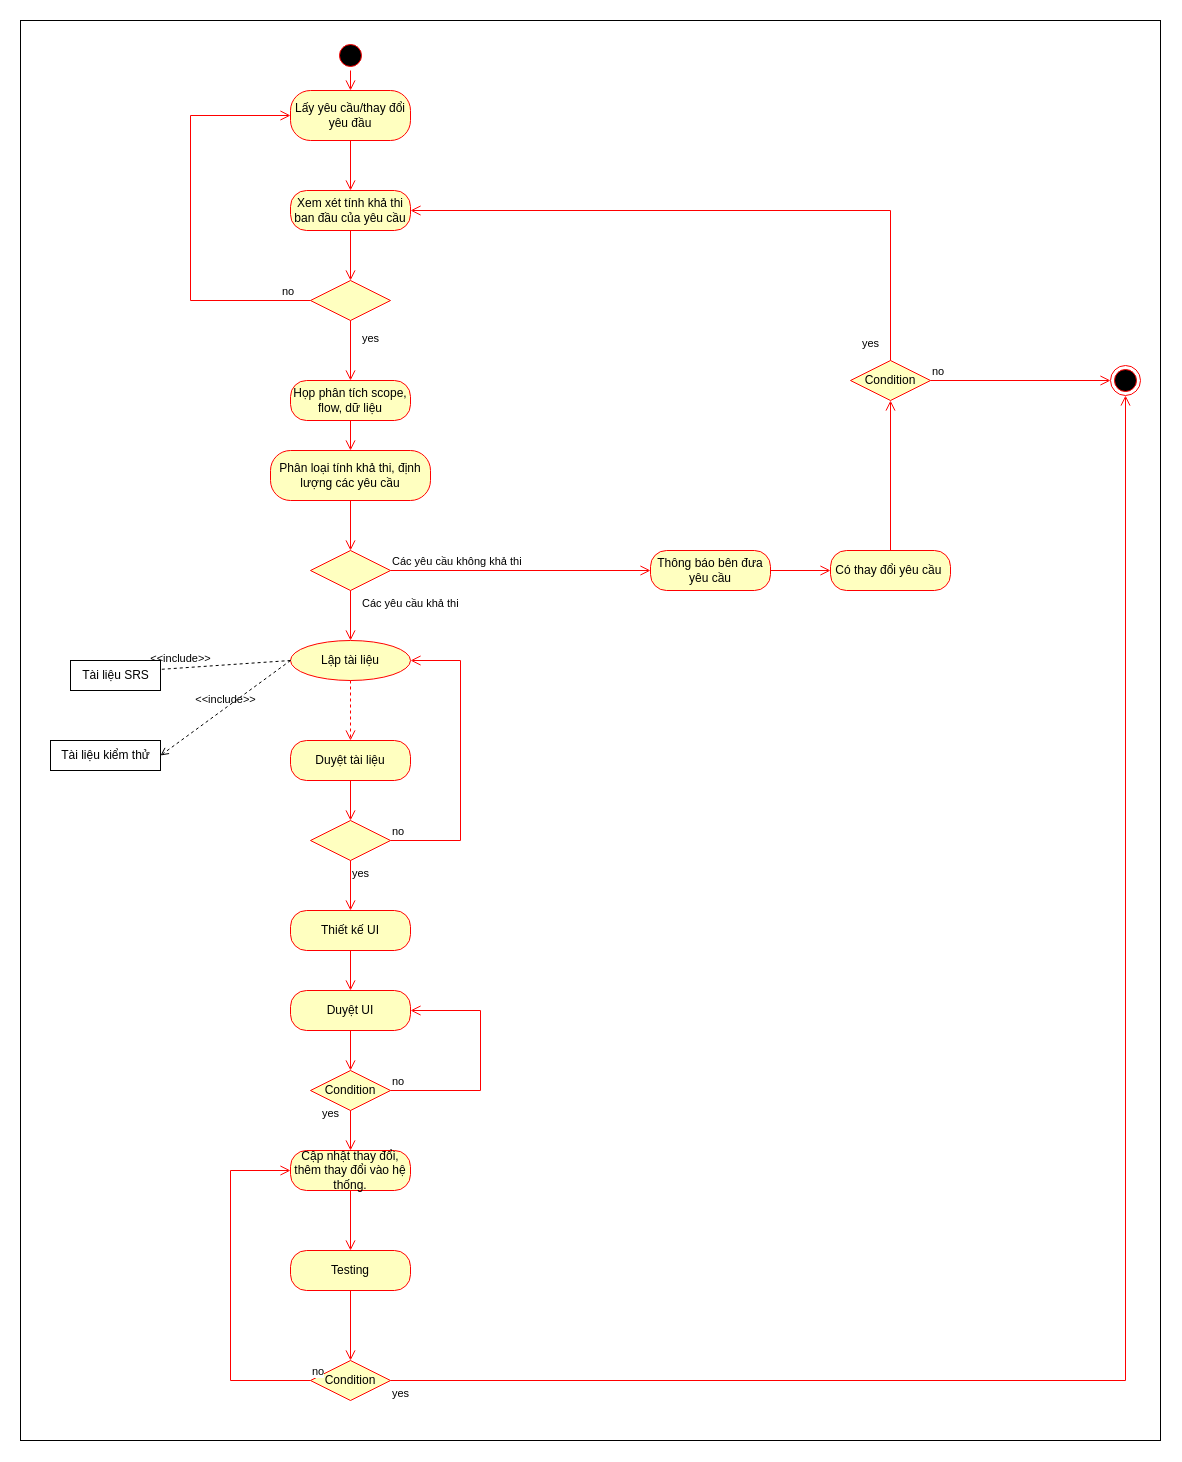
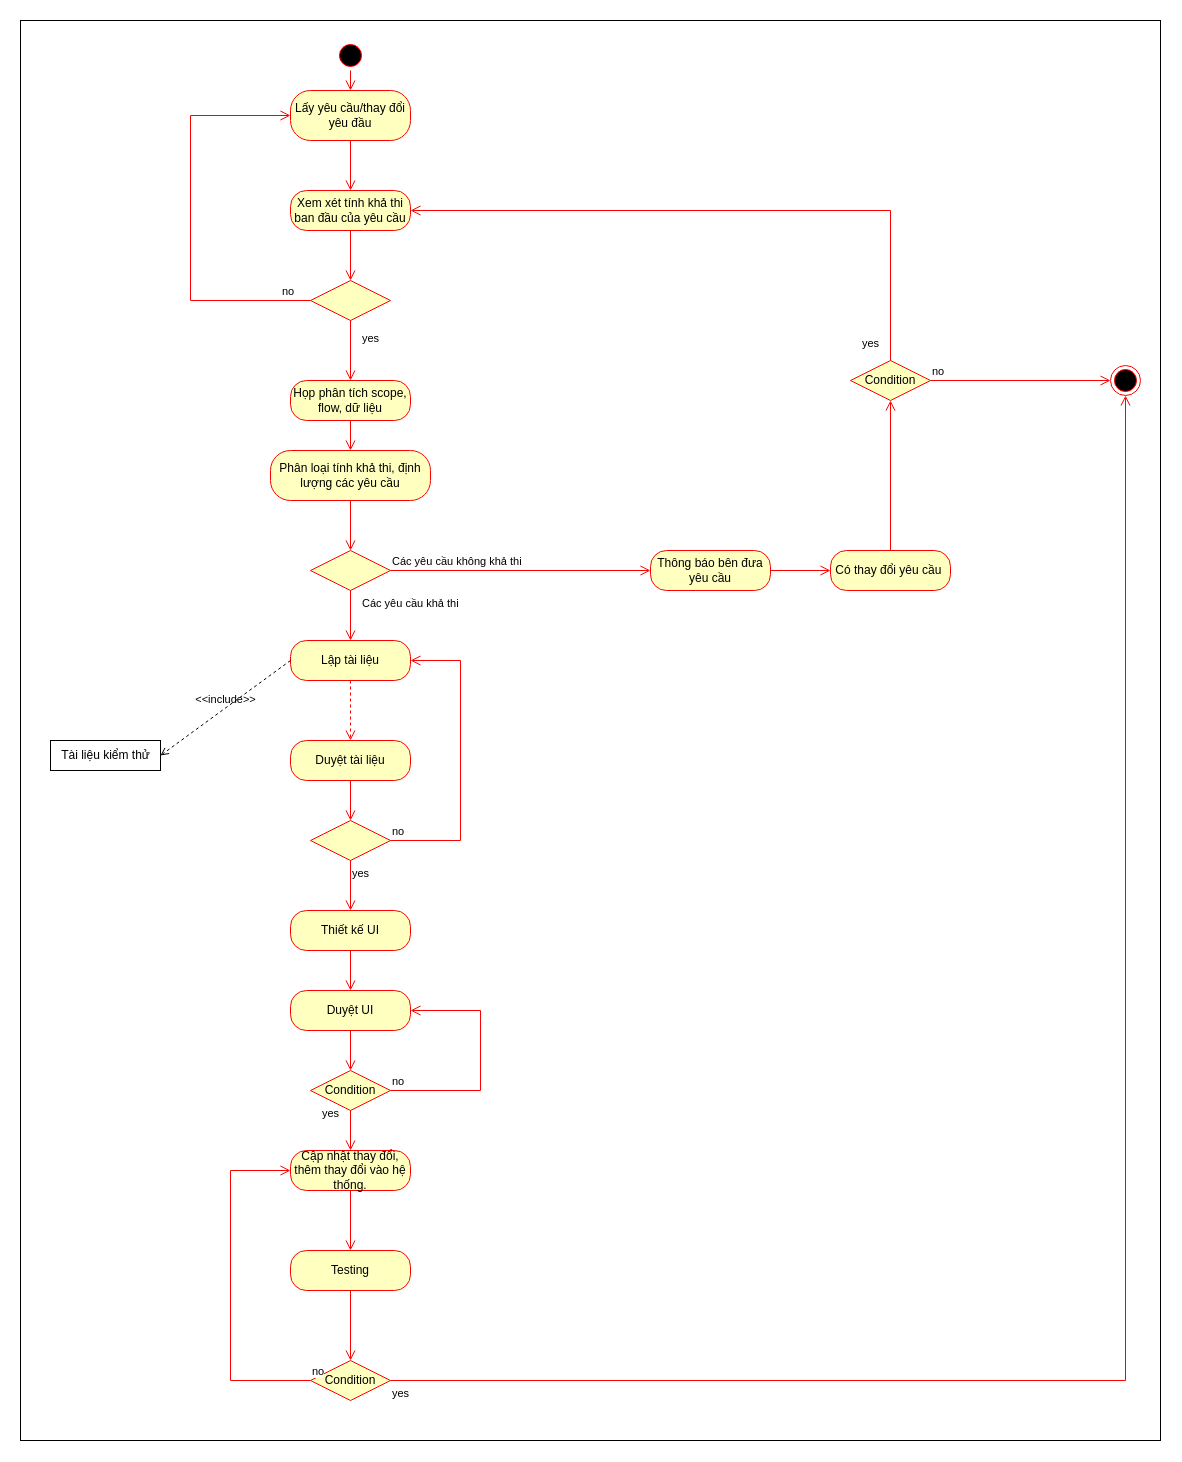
node "Lập tài liệu": shape ellipse -> rounded rectangle
edge "Lập tài liệu" -> "Tài liệu SRS": removed, label "<<include>>"
node "Tài liệu SRS": removed
